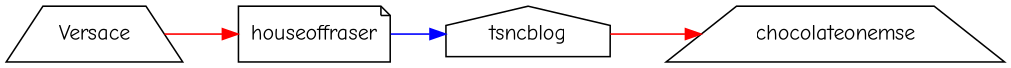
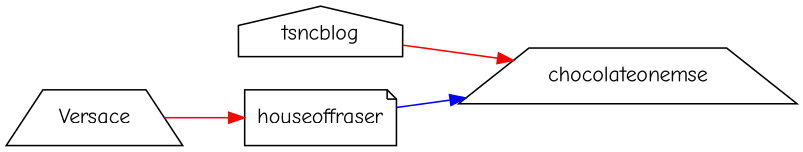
edge "houseoffraser" -> "tsncblog": now "houseoffraser" -> "chocolateonemse"
